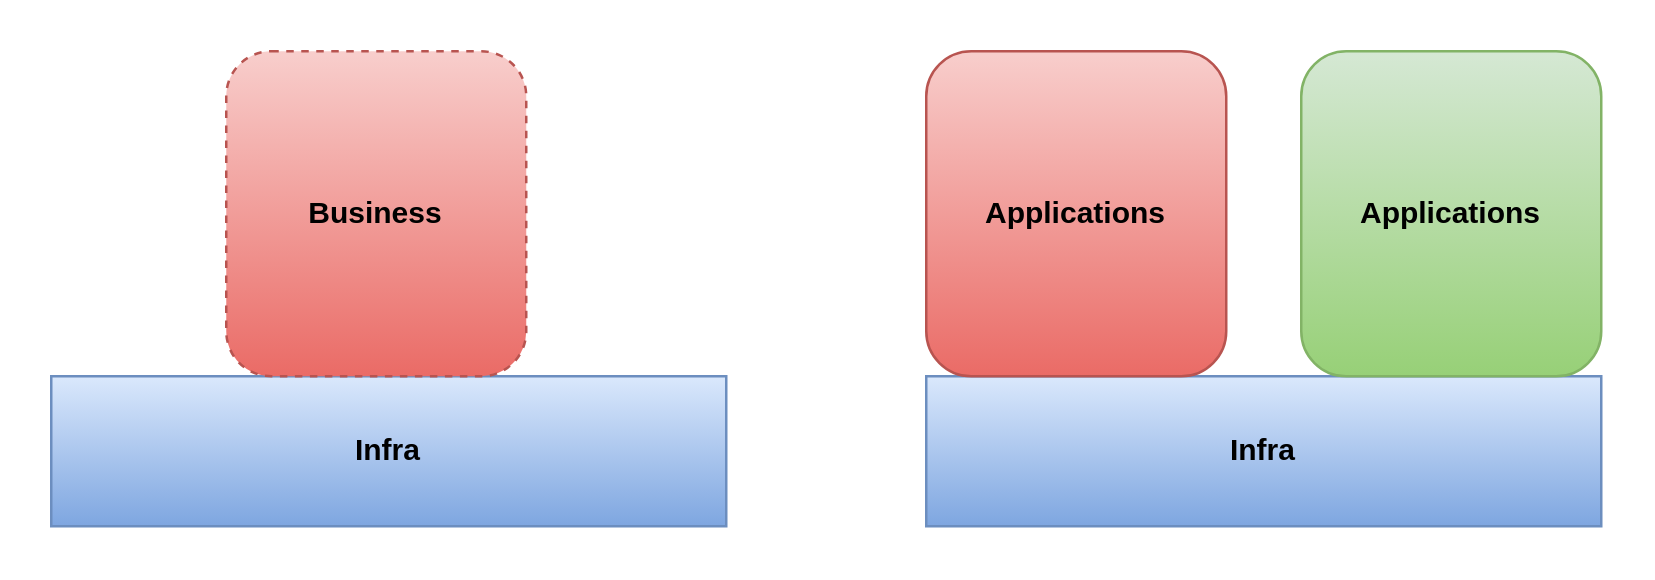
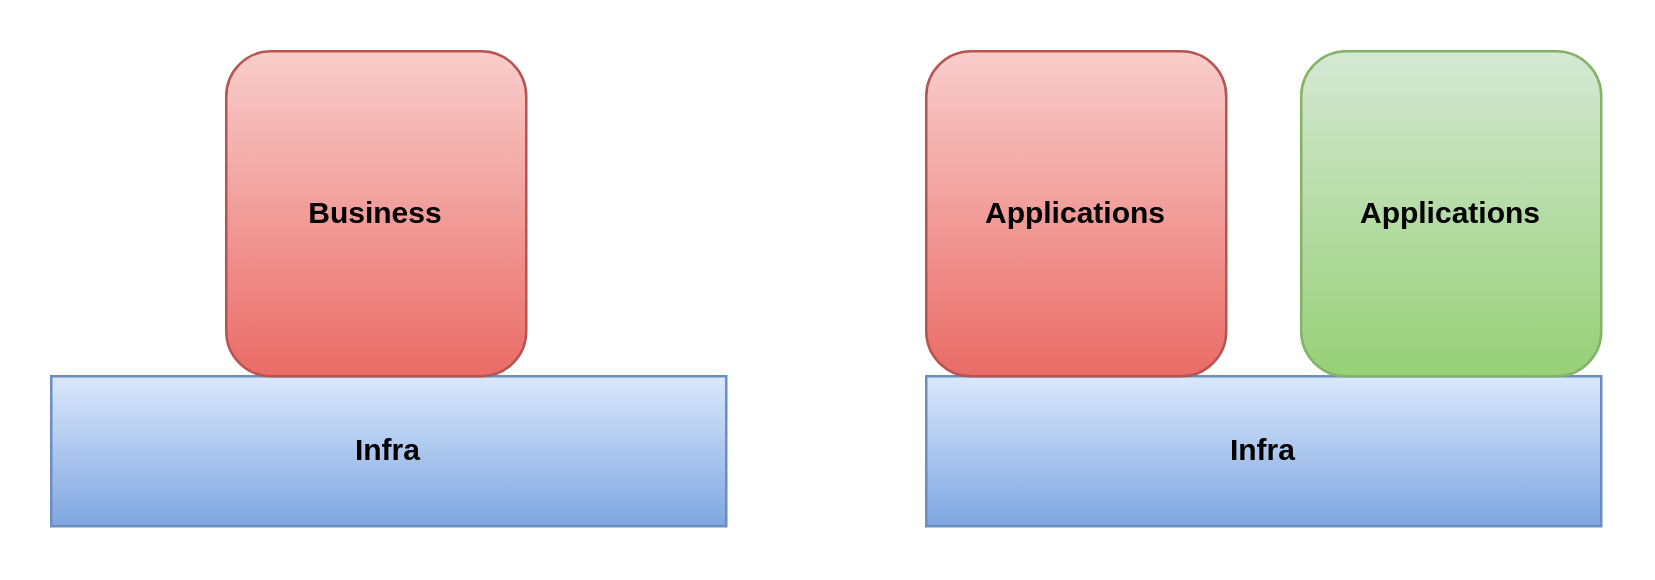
node "Business": style dashed -> solid
